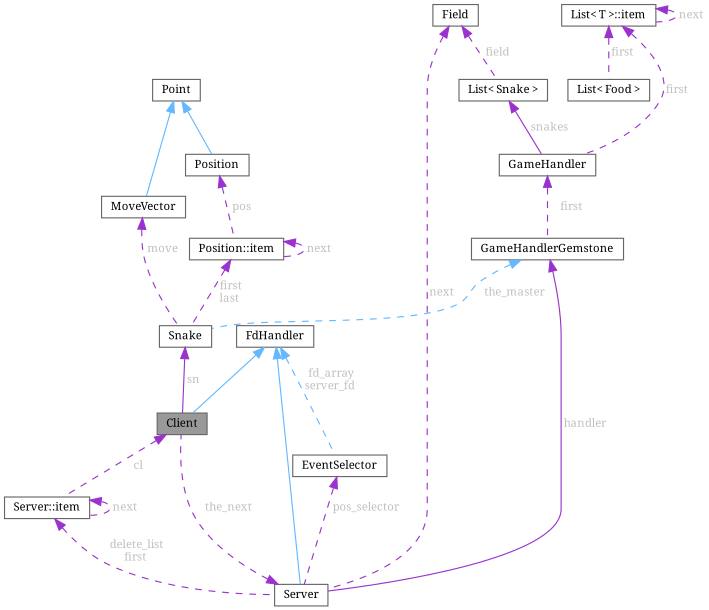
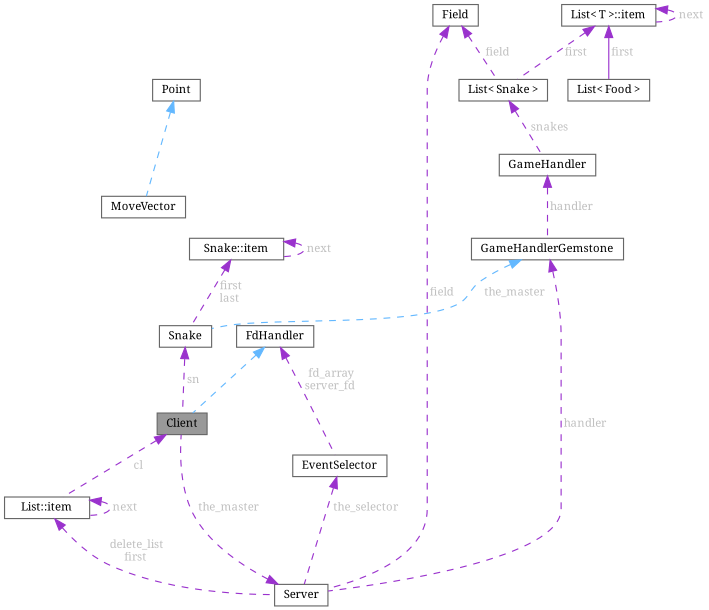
edge "List< Food >" -> "List< T >::item": style dashed -> solid
edge "GameHandler" -> "List< T >::item": now "List< Snake >" -> "List< T >::item"
edge "GameHandler" -> "List< Snake >": style solid -> dashed
edge "MoveVector" -> "Point": style solid -> dashed
node "Position": removed
edge "GameHandlerGemstone" -> "GameHandler": label " first" -> " handler"
node "Position::item": label "Position::item" -> "Snake::item"
edge "Snake" -> "MoveVector": removed, label "move"
edge "Server" -> "Field": label " next" -> " field"
edge "Client" -> "FdHandler": style solid -> dashed
edge "Client" -> "Snake": style solid -> dashed
edge "EventSelector" -> "FdHandler": color steelblue1 -> darkorchid3
edge "Server" -> "FdHandler": removed
node "Server::item": label "Server::item" -> "List::item"
edge "Client" -> "Server": label " the_next" -> " the_master"
edge "Server" -> "EventSelector": label " pos_selector" -> " the_selector"
edge "Server" -> "GameHandlerGemstone": style solid -> dashed
